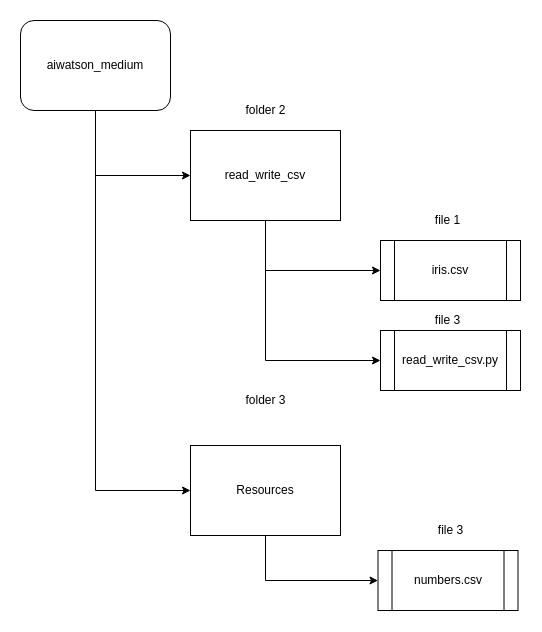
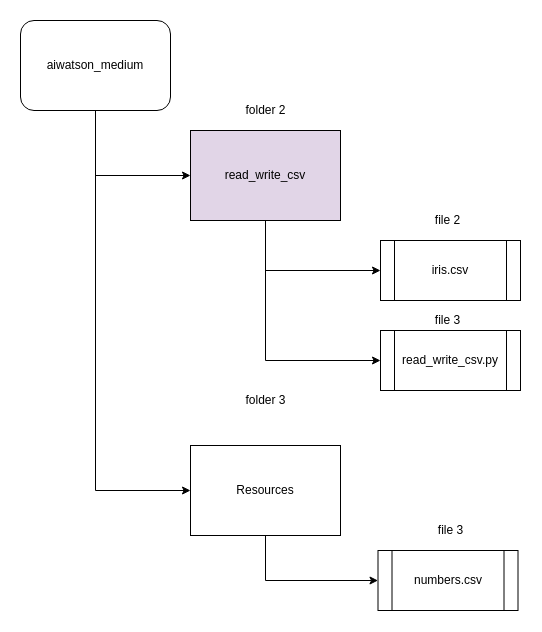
node "read_write_csv": fillcolor #ffffff -> #e1d5e7
node "file 1": label "file 1" -> "file 2"
